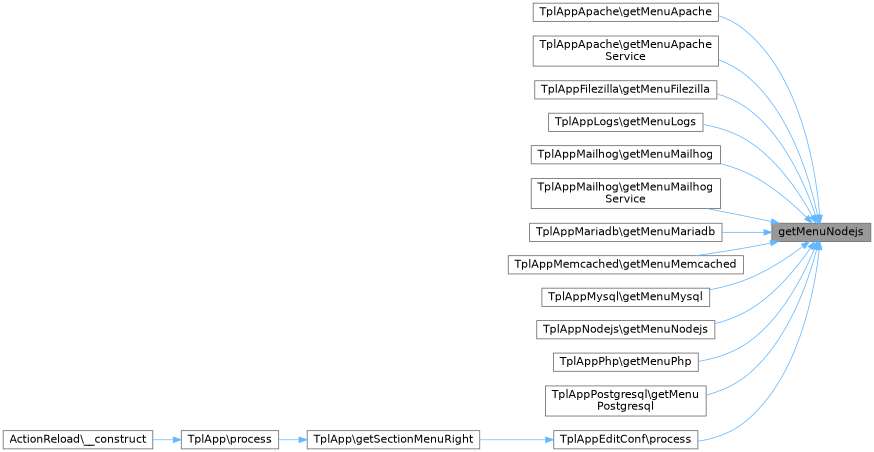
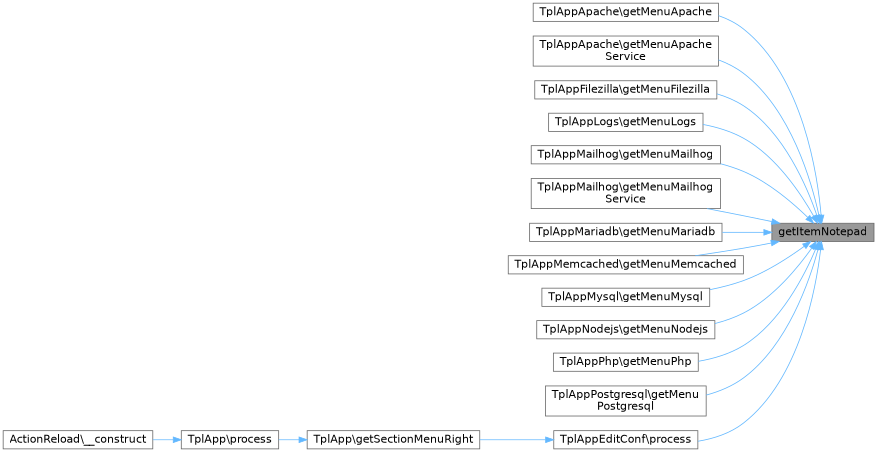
node "getMenuNodejs": label "getMenuNodejs" -> "getItemNotepad"
